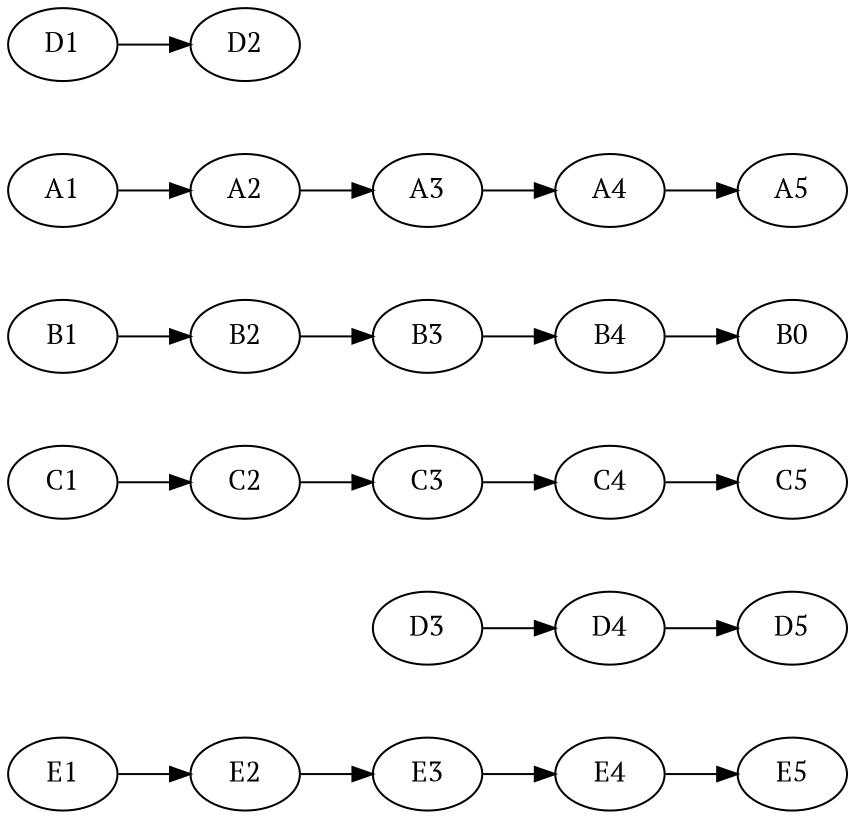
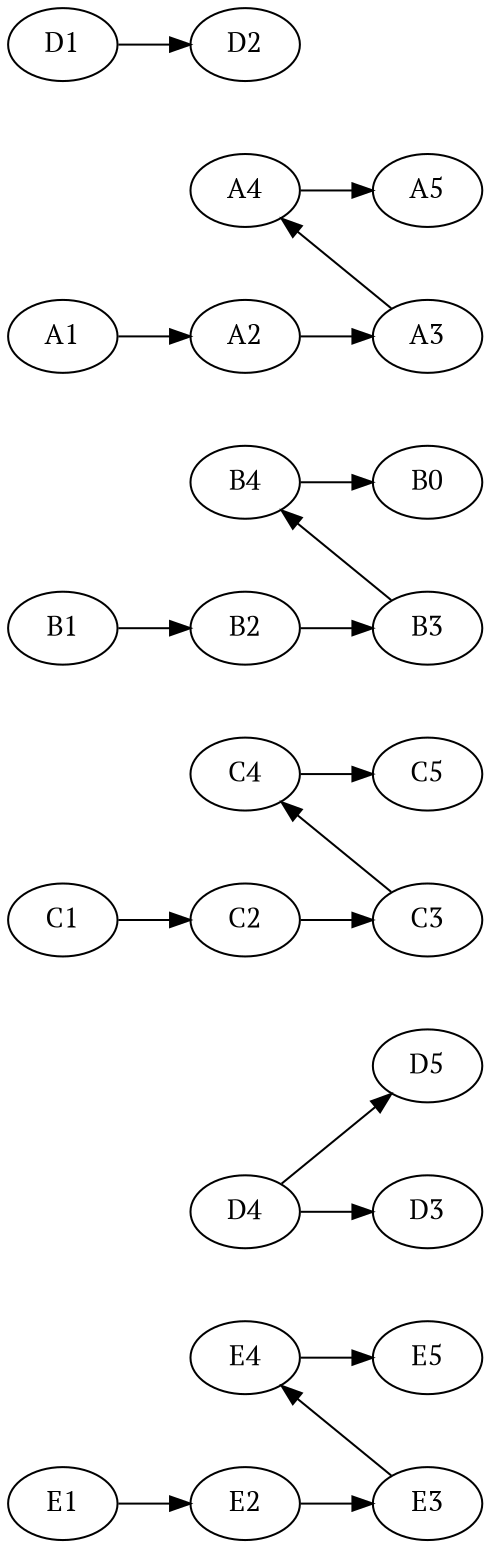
edge "D3" -> "D4": reversed
